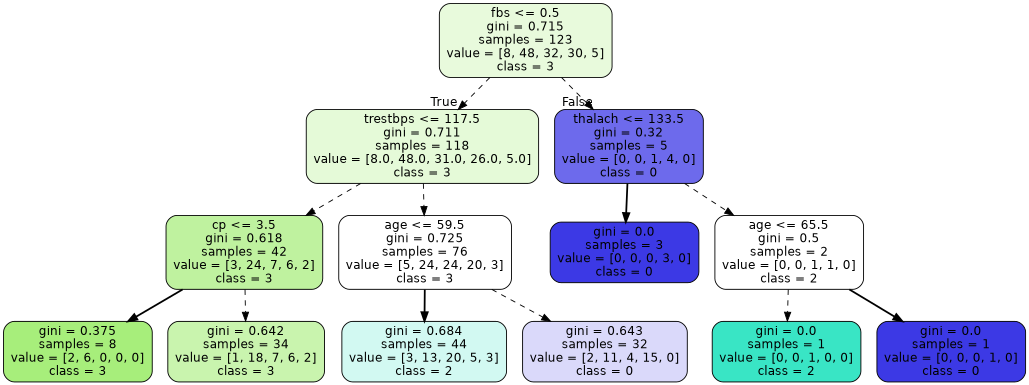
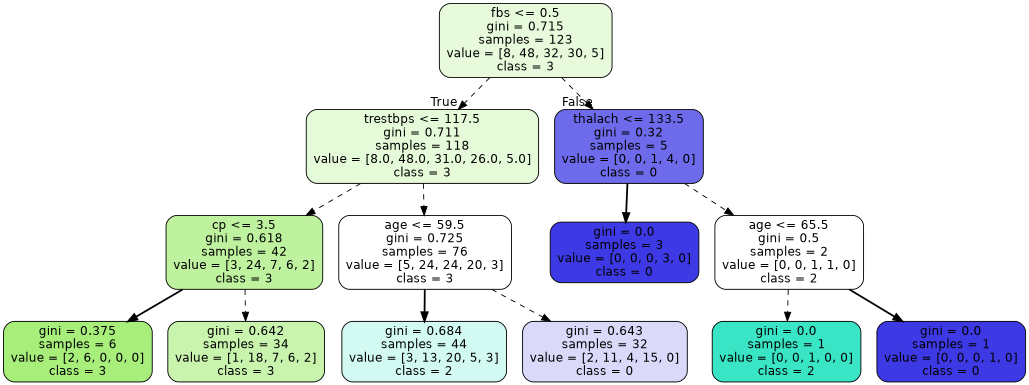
node "gini = 0.375 samples = 8 value = [2, 6, 0, 0, 0] class = 3": label "gini = 0.375 samples = 8 value = [2, 6, 0, 0, 0] class = 3" -> "gini = 0.375 samples = 6 value = [2, 6, 0, 0, 0] class = 3"
